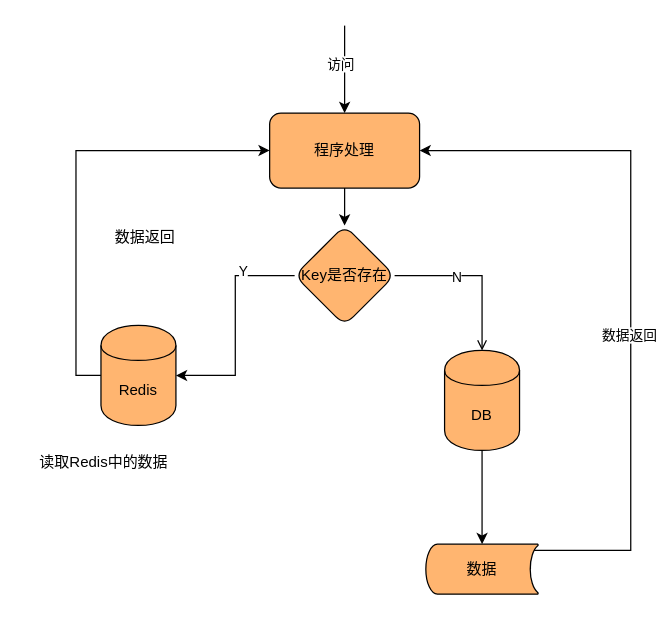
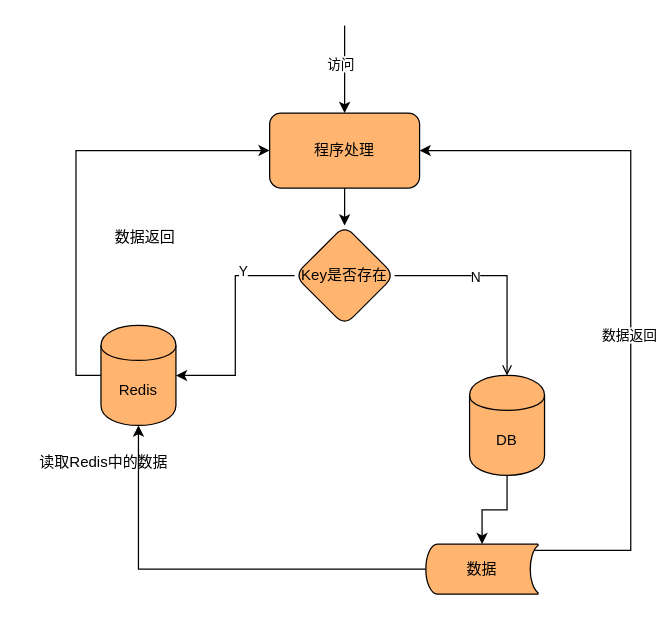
node "DB": moved (482, 401) -> (507, 426)
edge "数据" -> "Redis": added
